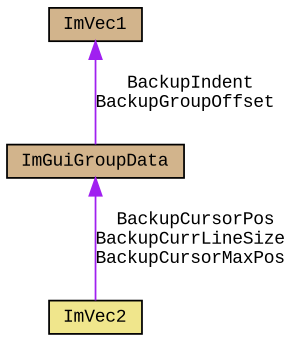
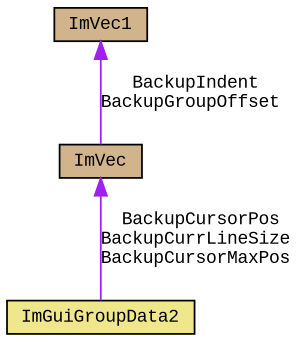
node "ImGuiGroupData": label "ImGuiGroupData" -> "ImVec"
node "ImVec2": label "ImVec2" -> "ImGuiGroupData2"
